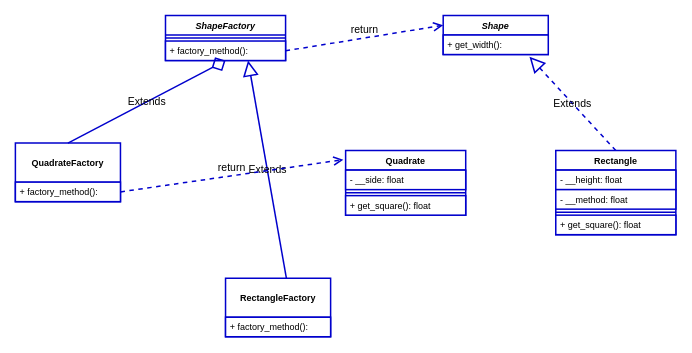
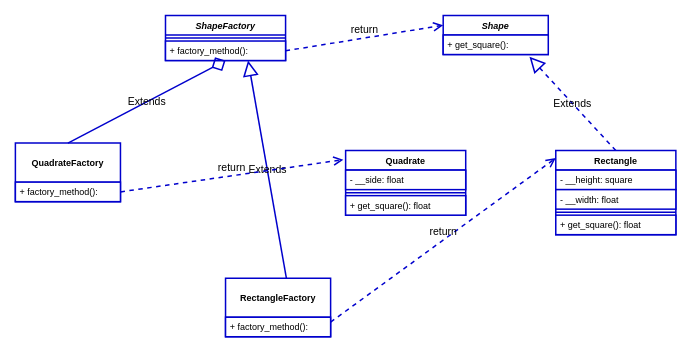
node "+ get_width():": label "+ get_width():" -> "+ get_square():"
node "- __height: float": label "- __height: float" -> "- __height: square"
node "- __method: float": label "- __method: float" -> "- __width: float"
edge "RectangleFactory" -> "Rectangle": added, label "return"
